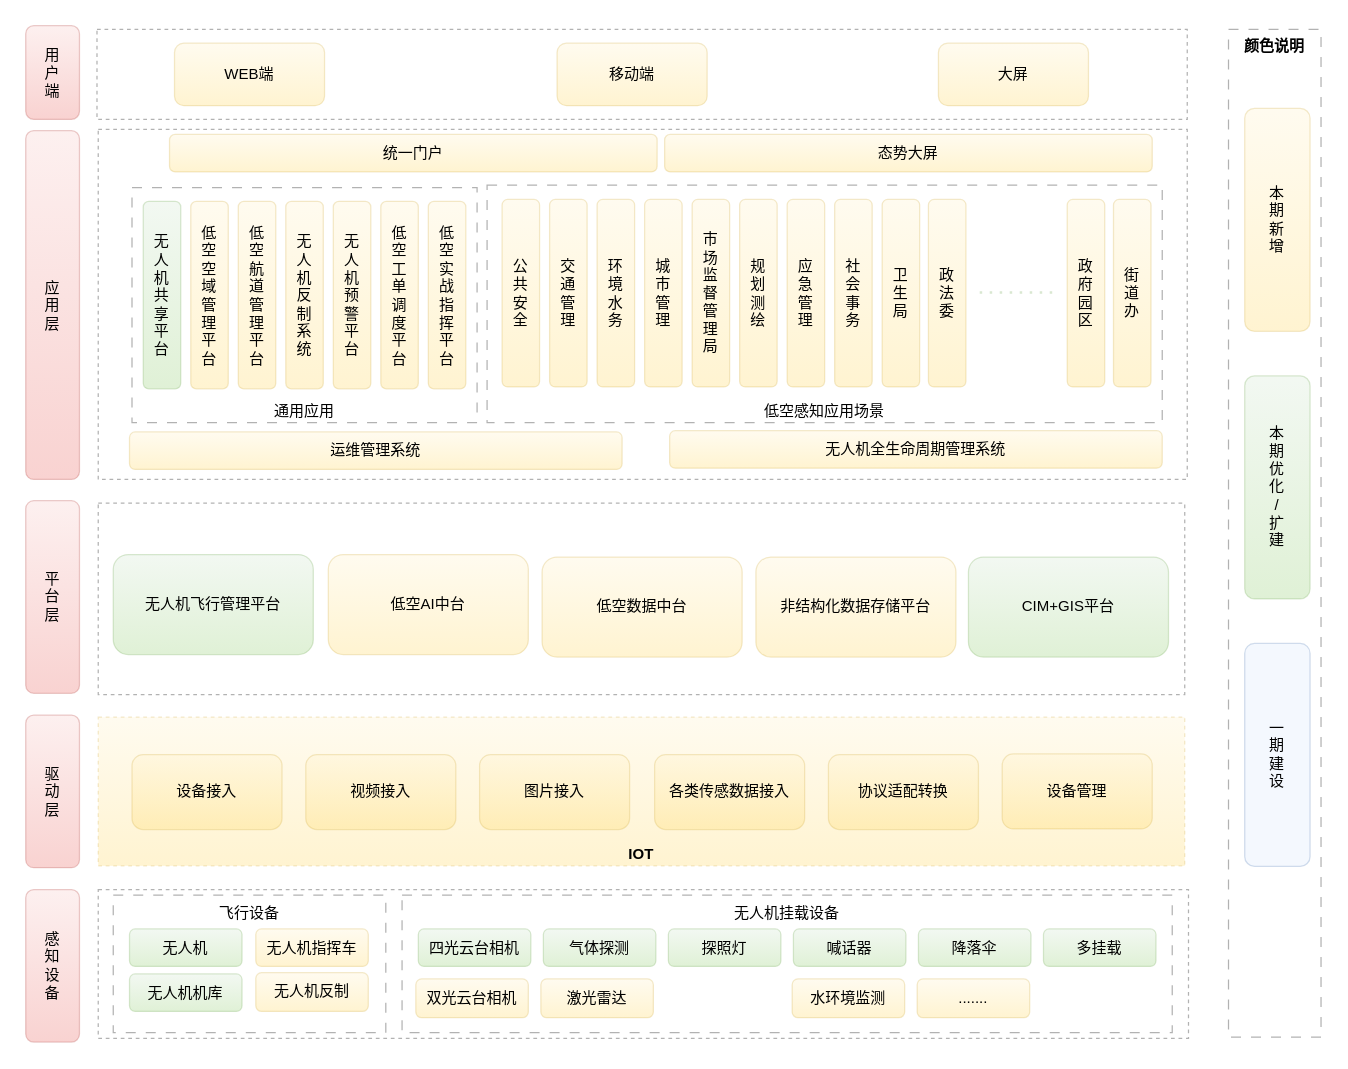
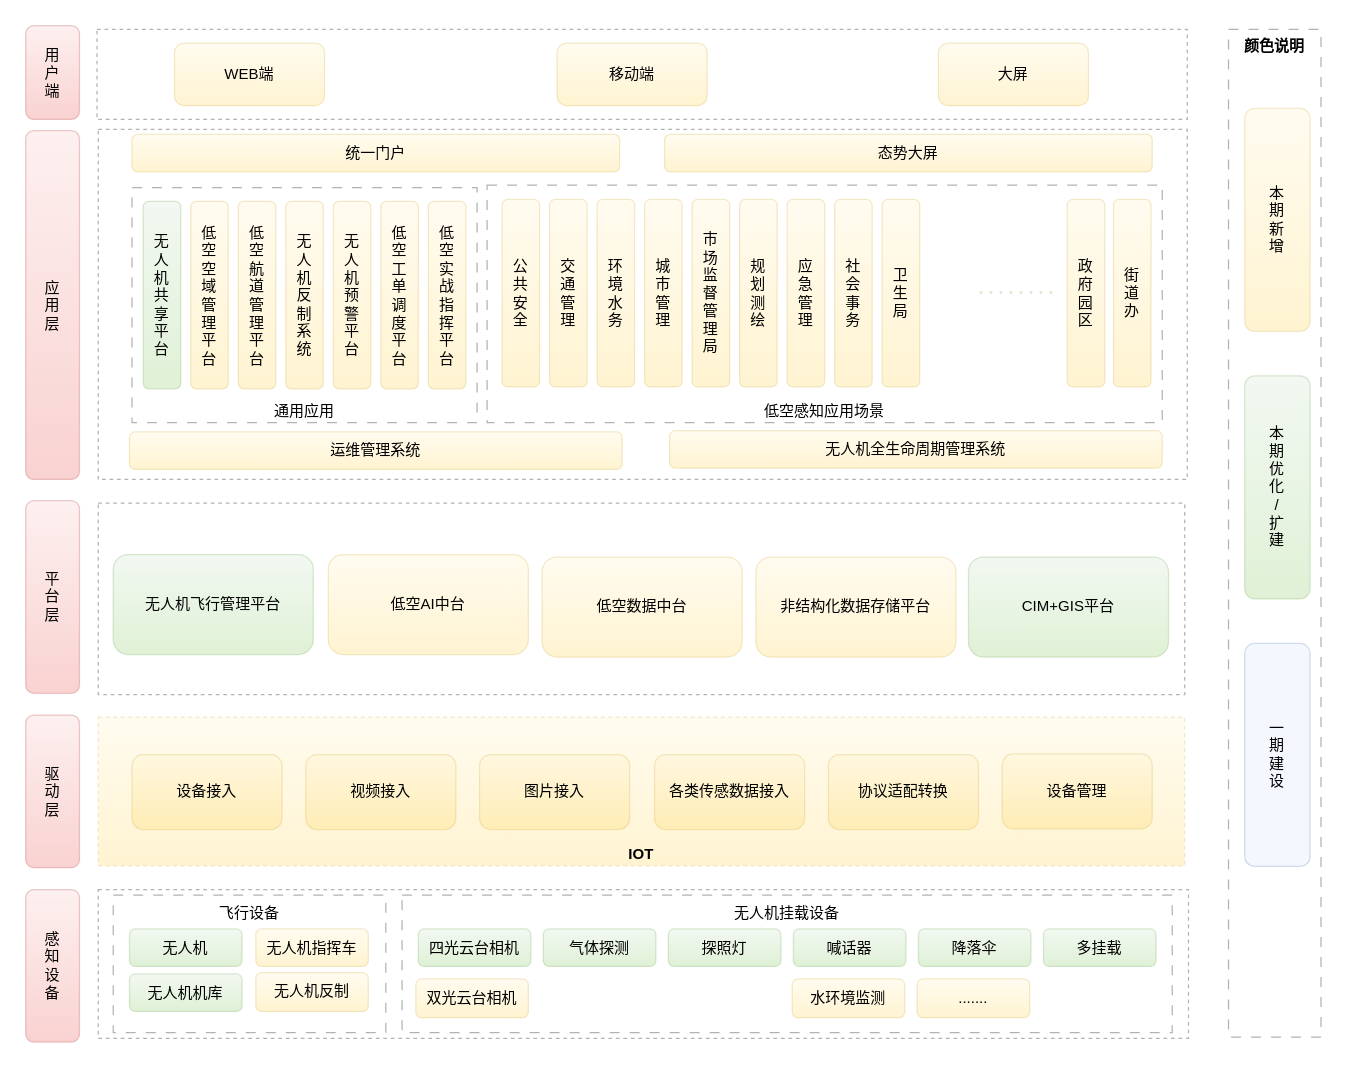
node "统一门户": moved (413, 153) -> (376, 153)
node "政 法 委": removed
node "激光雷达": removed
